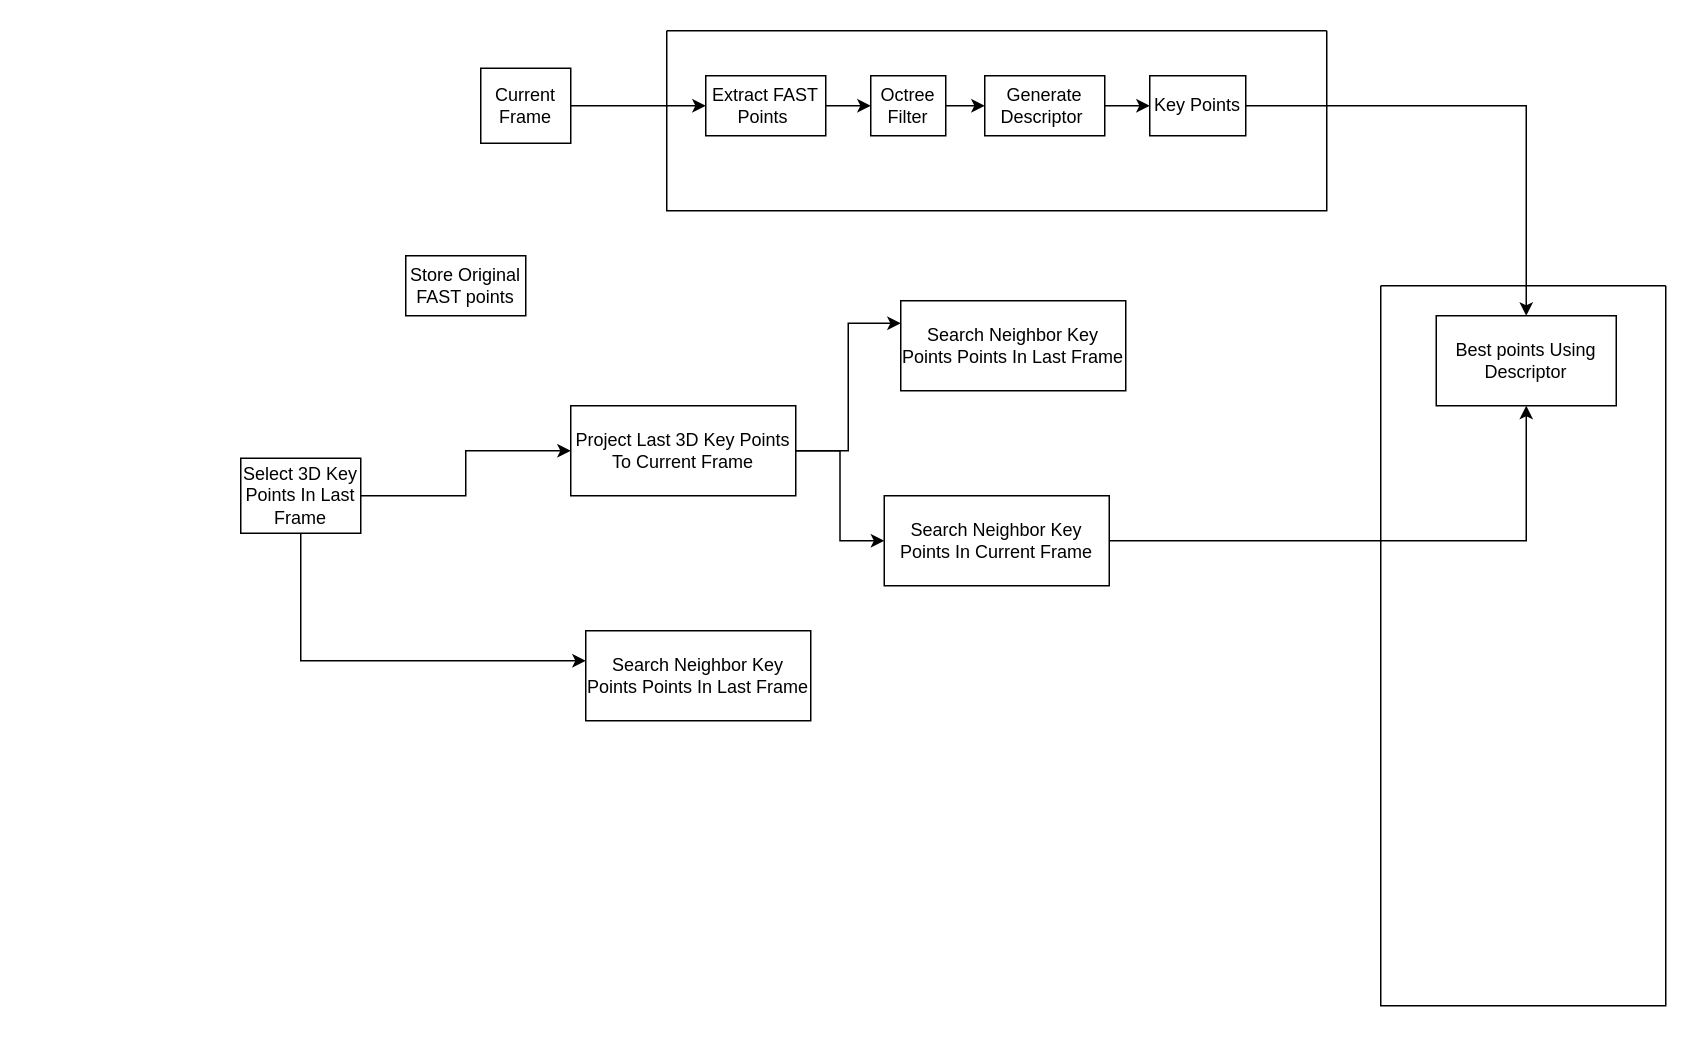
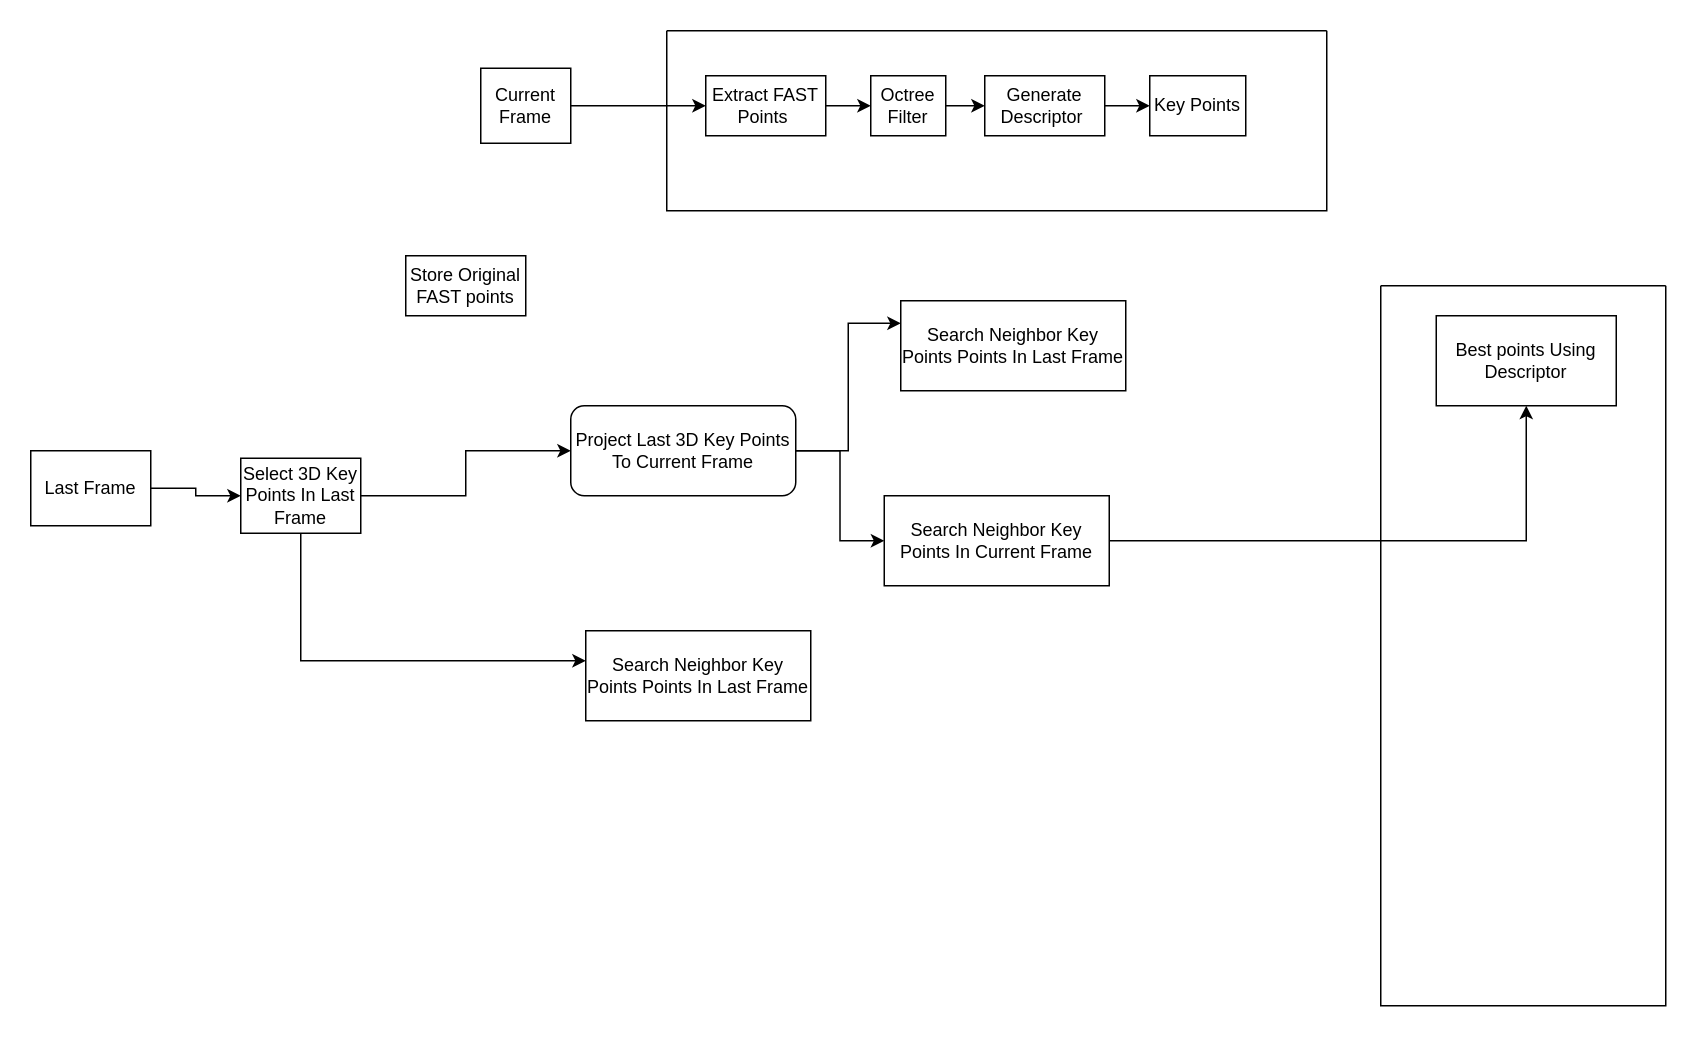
edge "Key Points" -> "Best points Using Descriptor": removed
node "Project Last 3D Key Points To Current Frame": shape rectangle -> rounded rectangle
node "Last Frame": added
edge "Last Frame" -> "Select 3D Key Points In Last Frame": added
